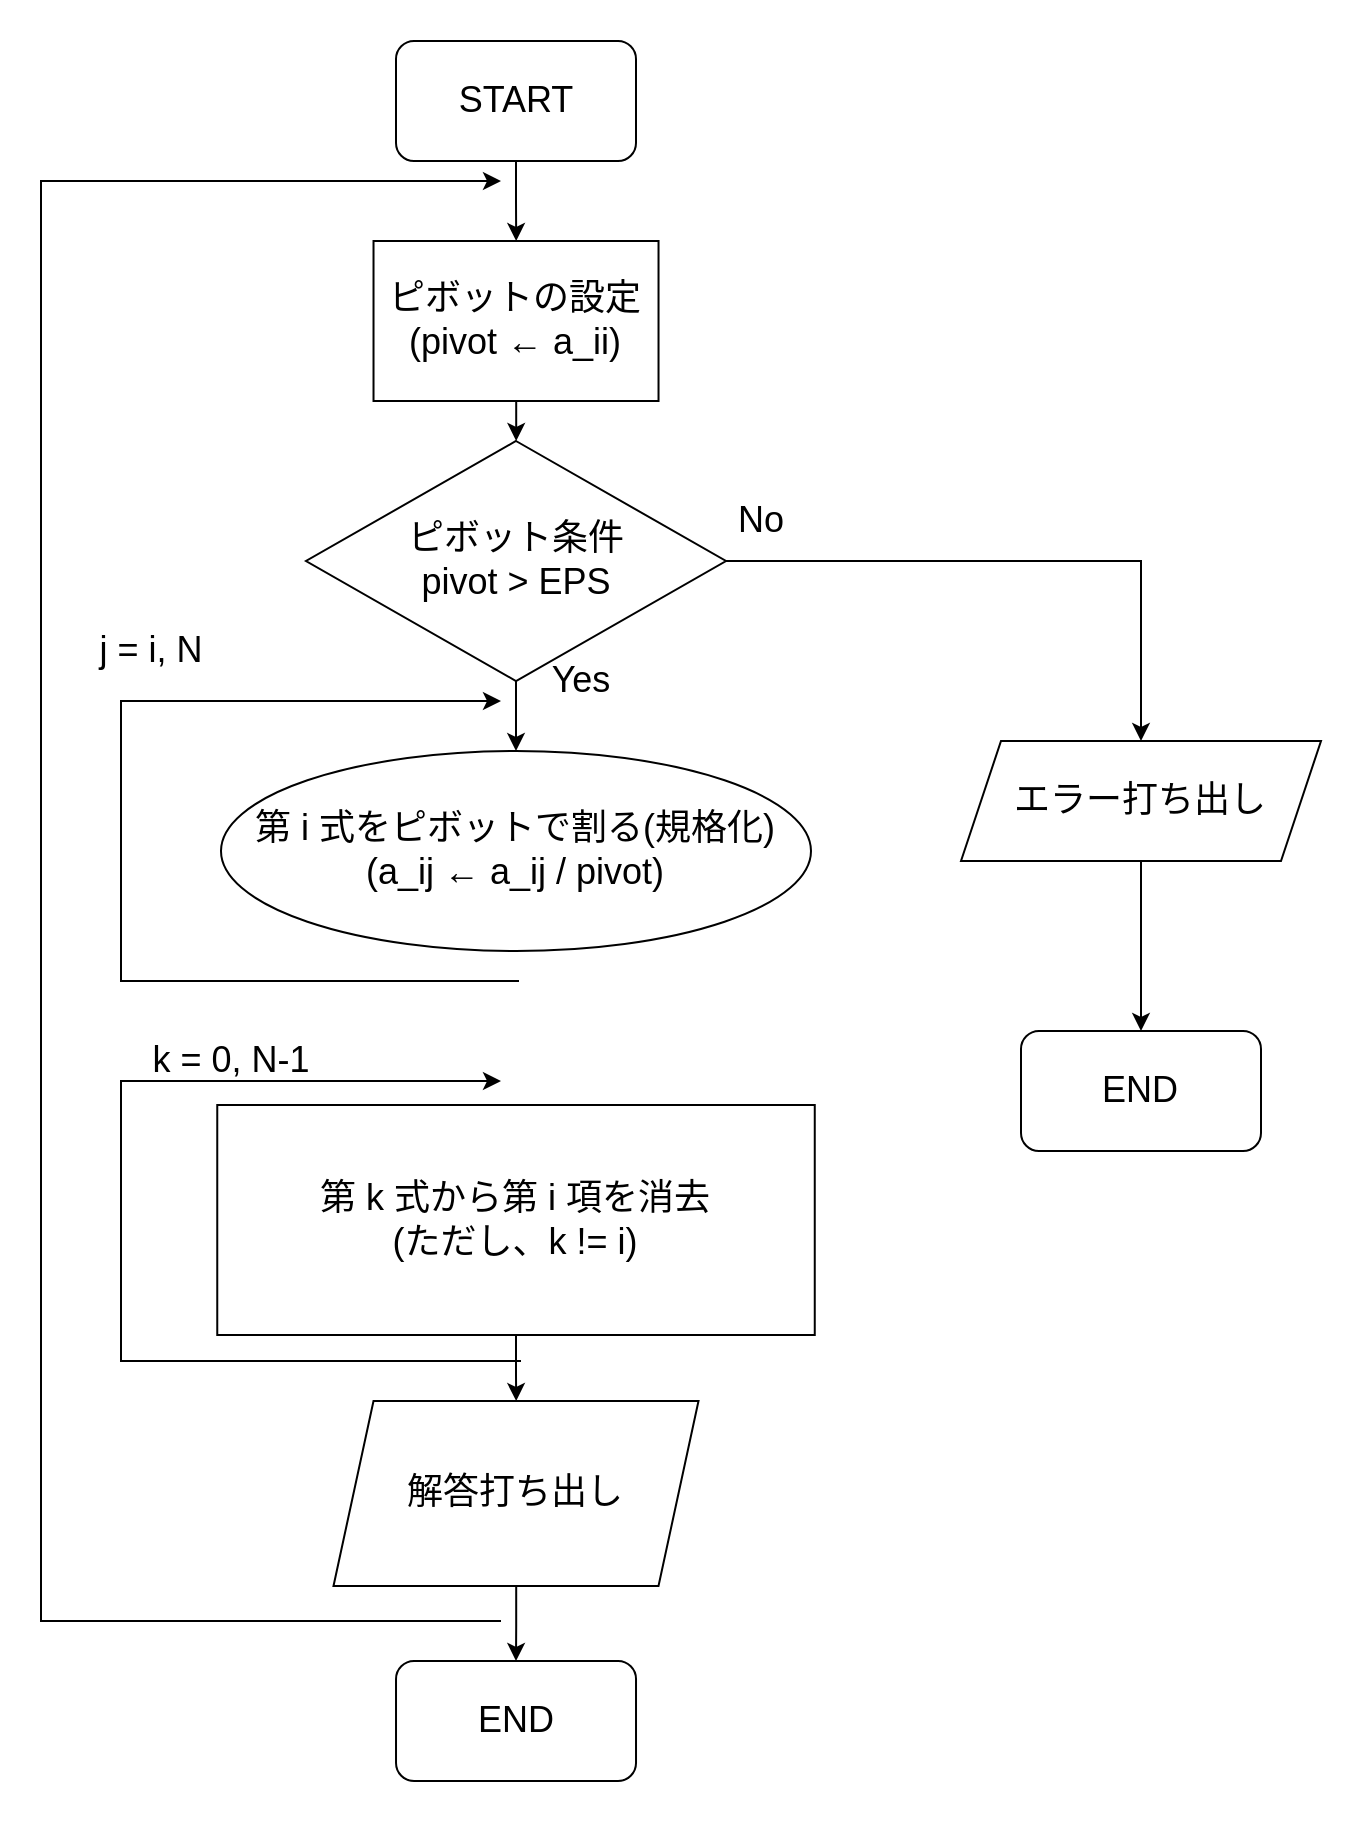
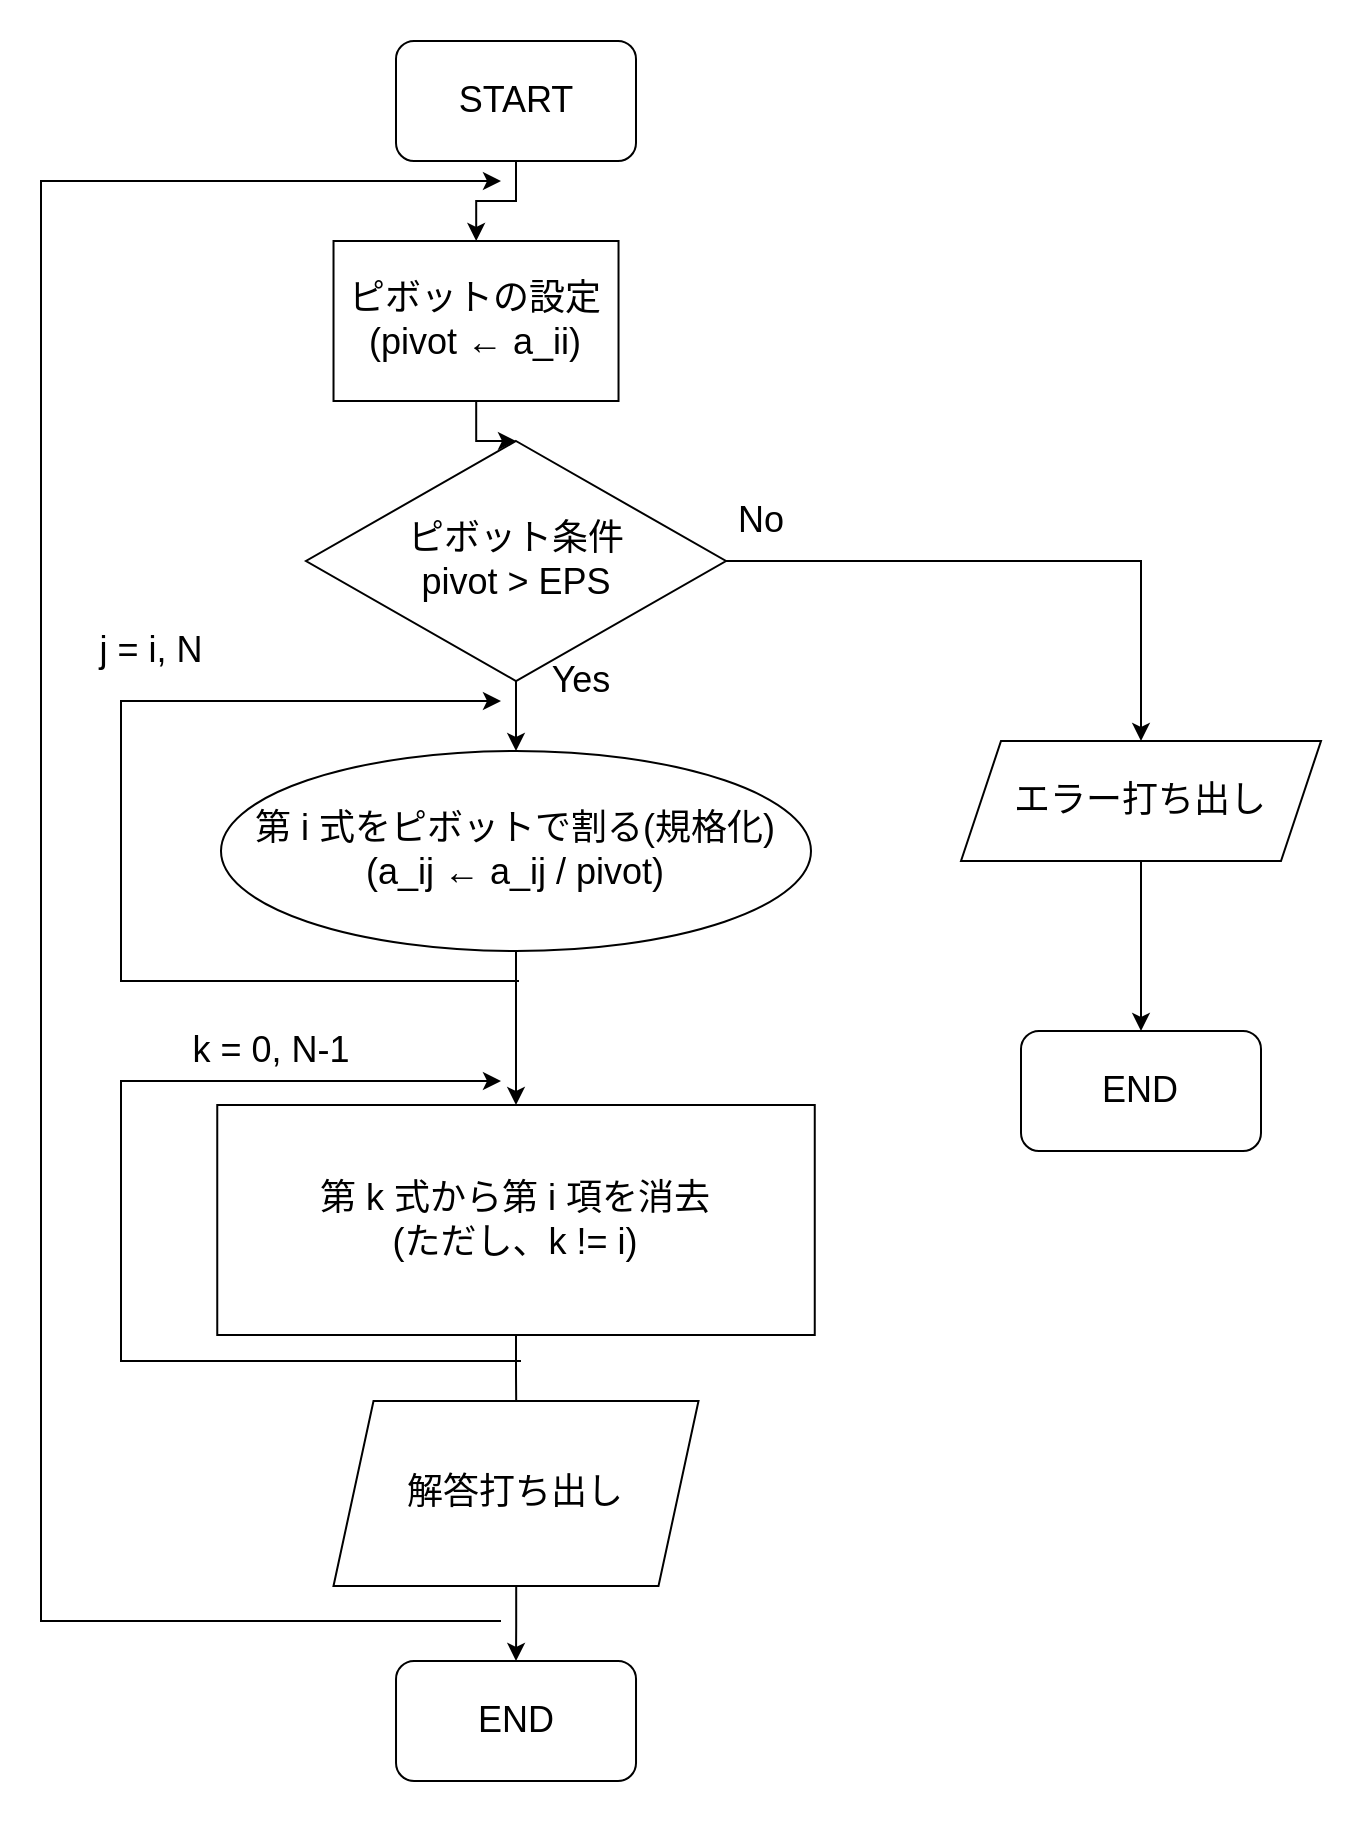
node "ピボットの設定 (pivot ← a_ii)": moved (516, 321) -> (476, 321)
edge "第 i 式をピボットで割る(規格化) (a_ij ← a_ij / pivot)" -> "第 k 式から第 i 項を消去 (ただし、k != i)": added
node "k = 0, N-1": moved (231, 1061) -> (271, 1051)
edge "第 k 式から第 i 項を消去 (ただし、k != i)" -> "解答打ち出し": arrowhead classic -> none
